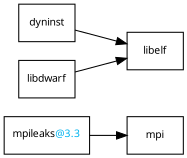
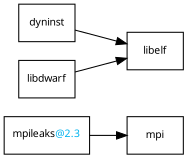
node "mpileaks": text "@3.3" -> "@2.3"
